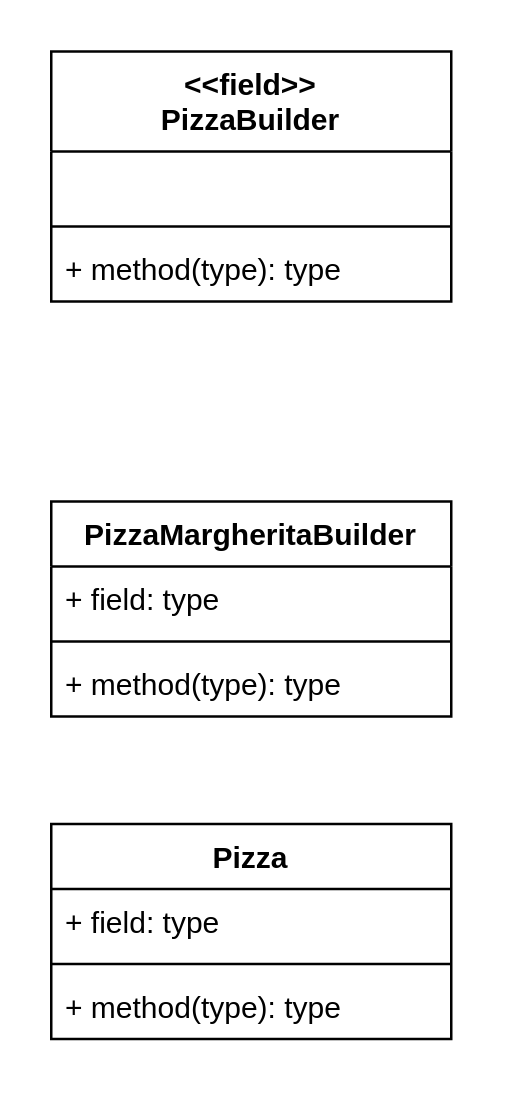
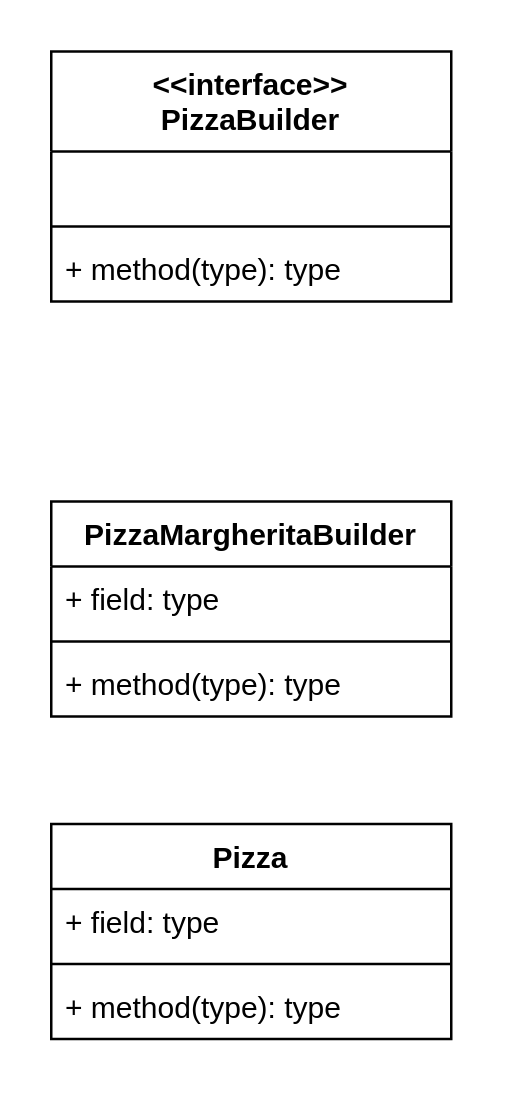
node "<<field>> PizzaBuilder": label "<<field>> PizzaBuilder" -> "<<interface>> PizzaBuilder"
